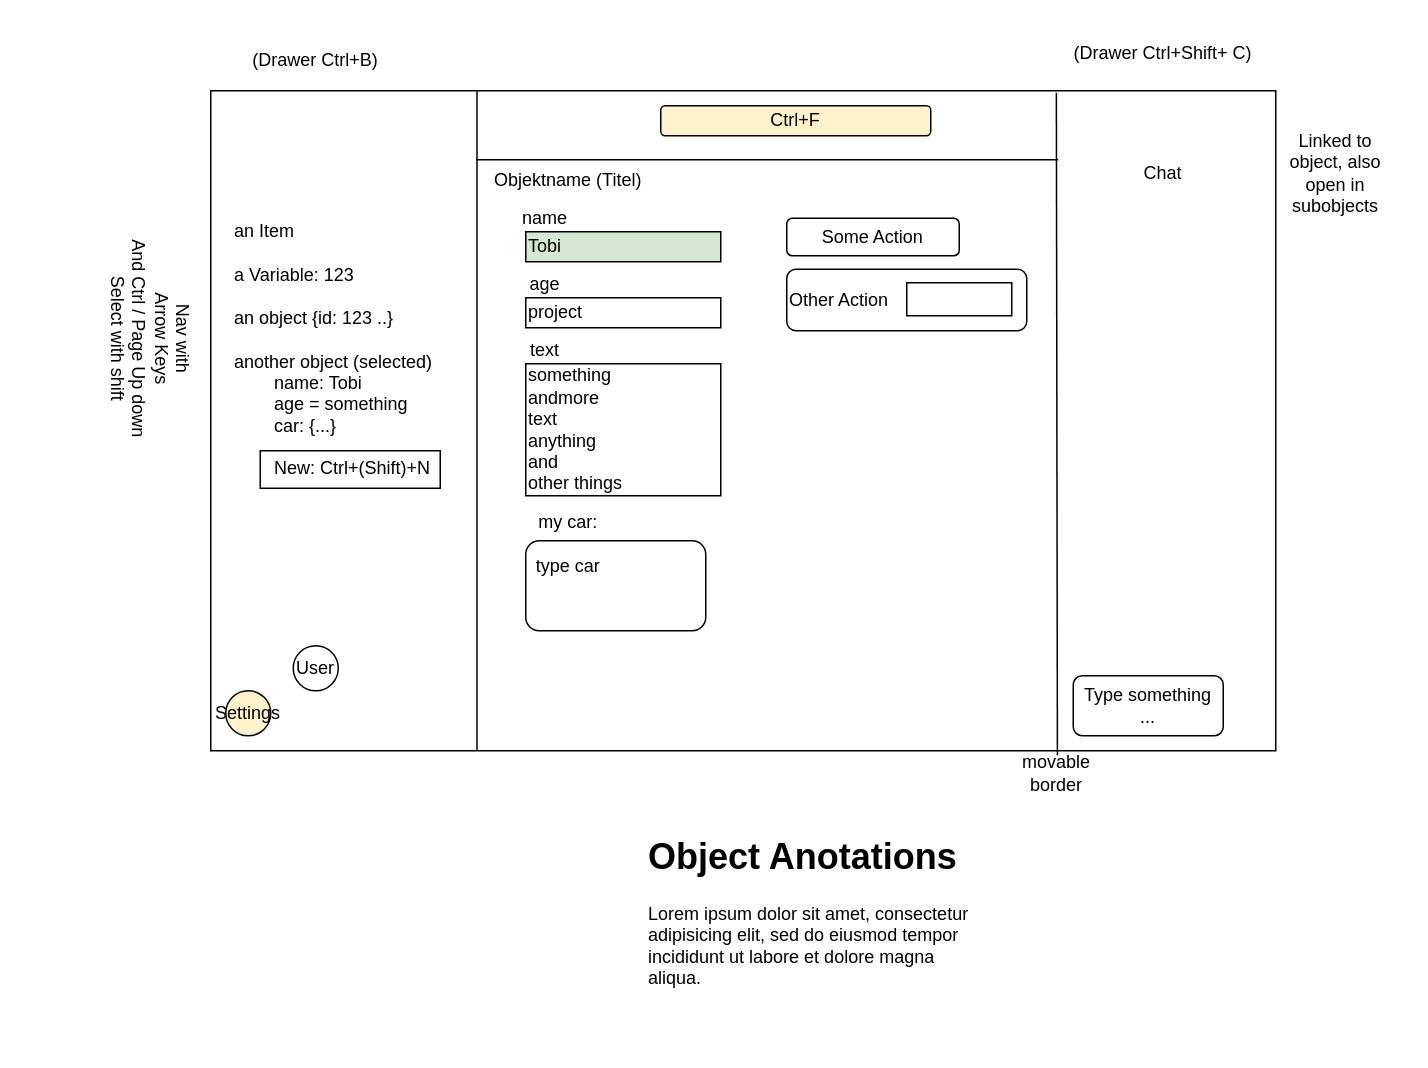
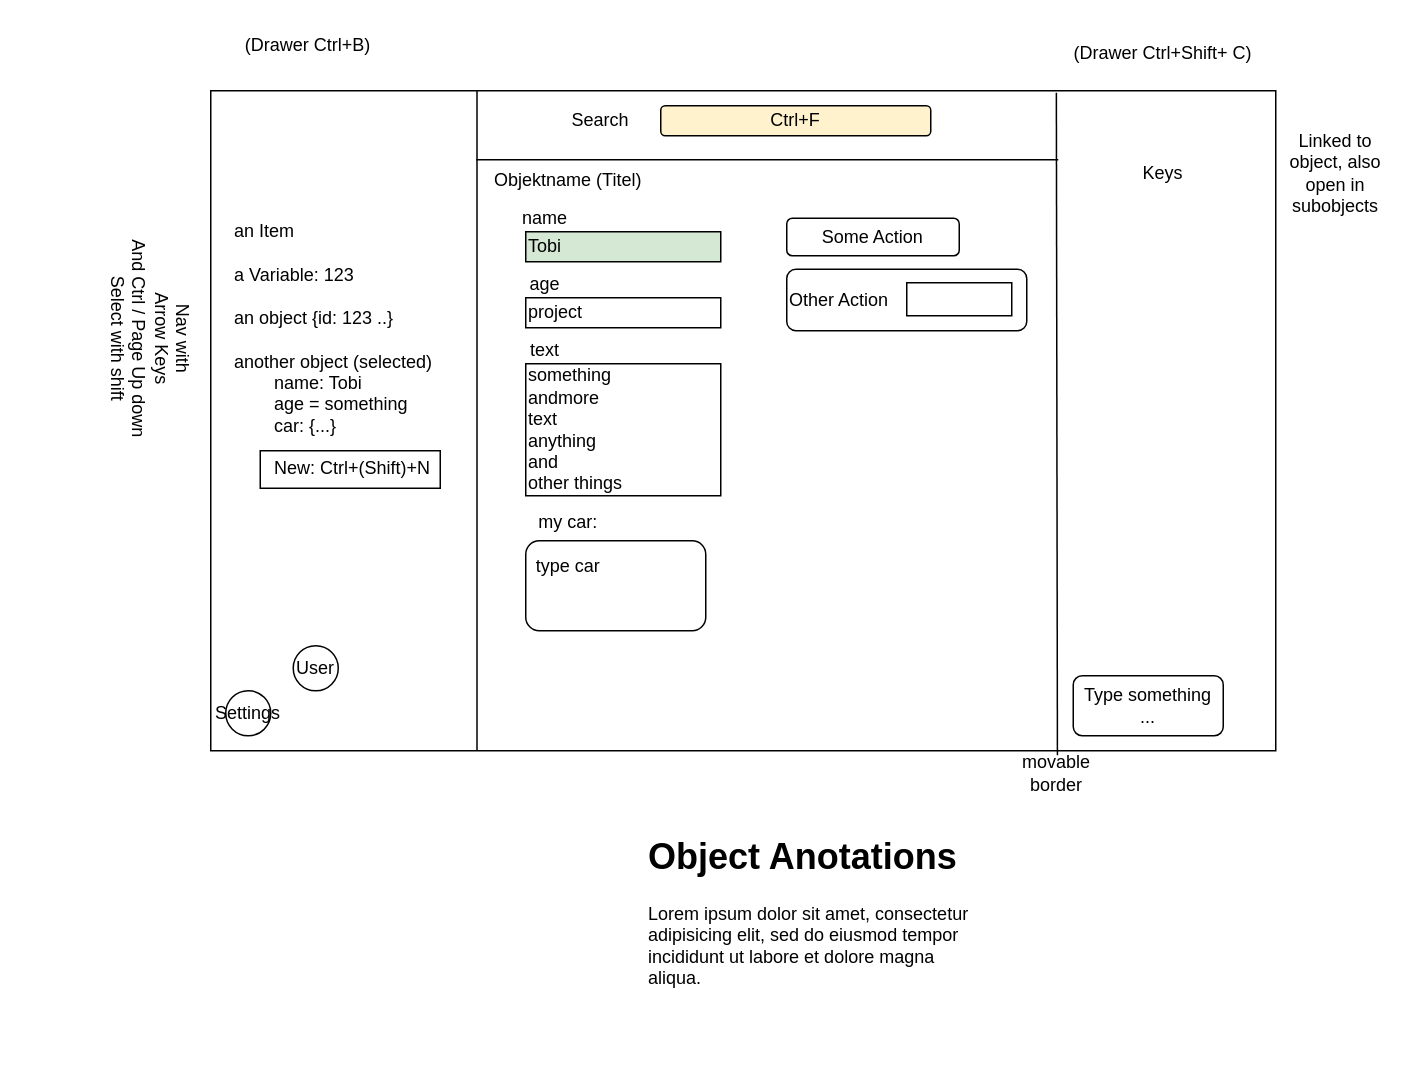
node "(Drawer Ctrl+B)": moved (316, 61) -> (308, 46)
node "Search": added
node "Chat": label "Chat" -> "Keys"
node "Settings": fillcolor #fff2cc -> #ffffff
